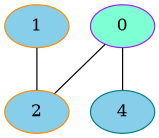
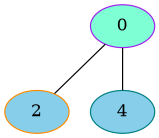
node "1": removed
